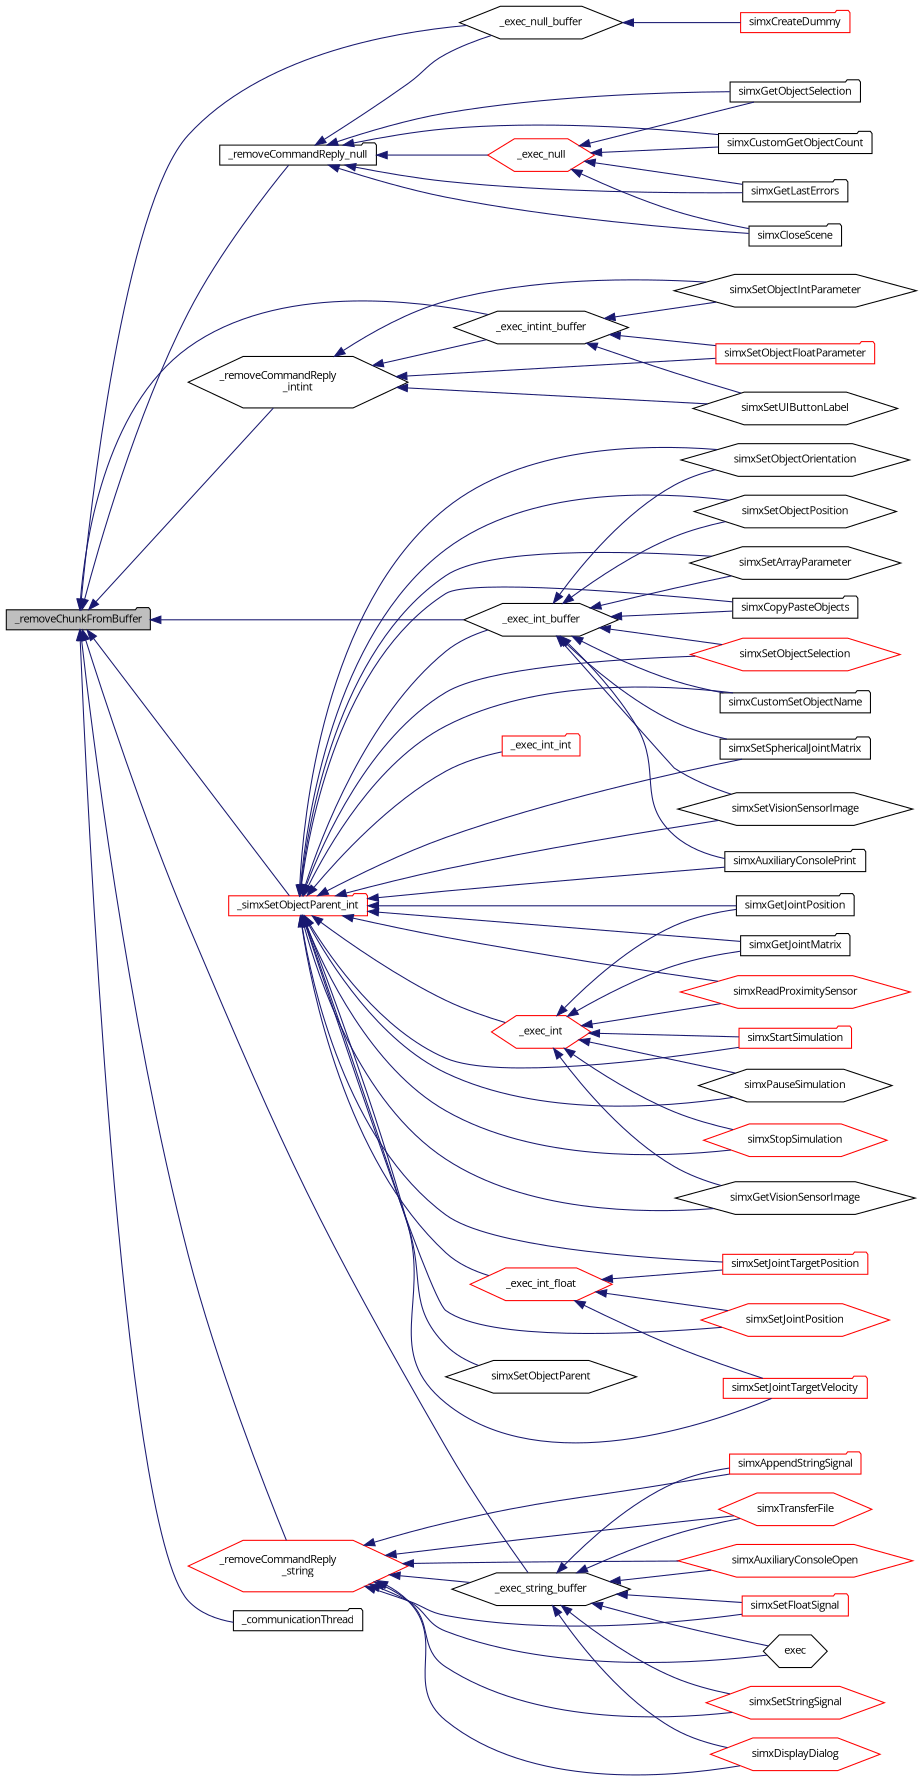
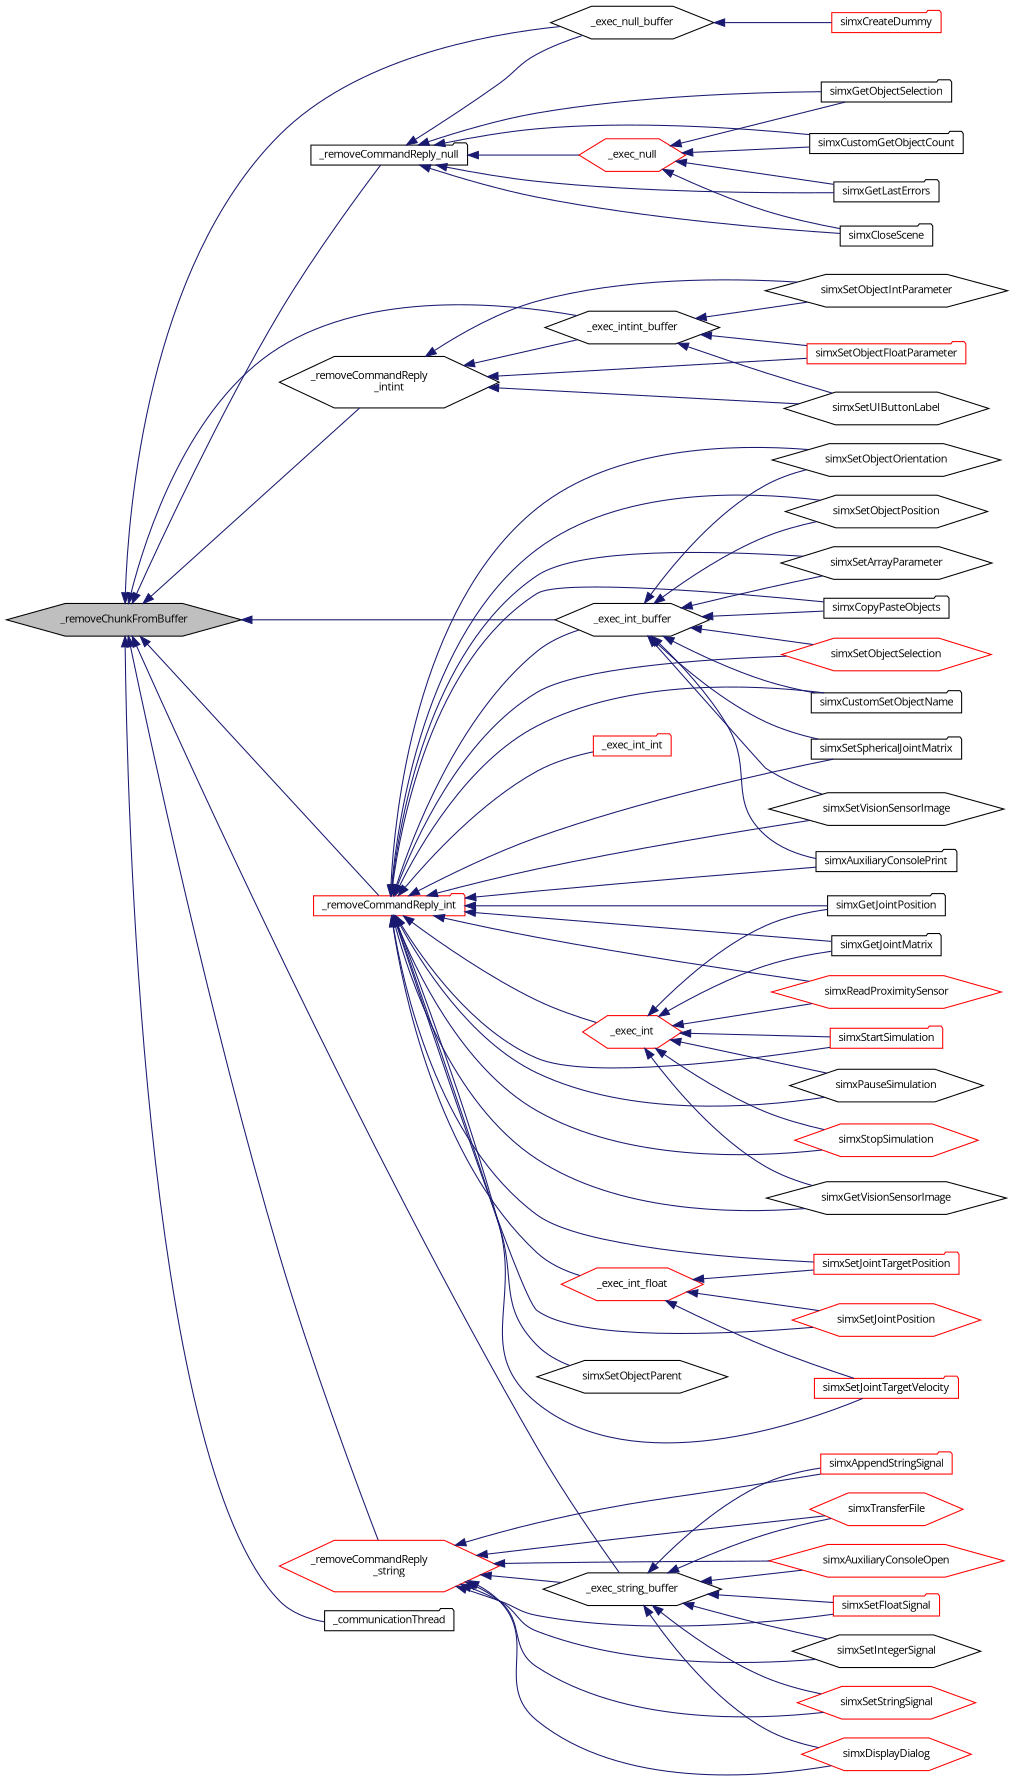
node "_removeChunkFromBuffer": shape folder -> hexagon
node "_simxSetObjectParent_int": label "_simxSetObjectParent_int" -> "_removeCommandReply_int"
node "exec": label "exec" -> "simxSetIntegerSignal"
